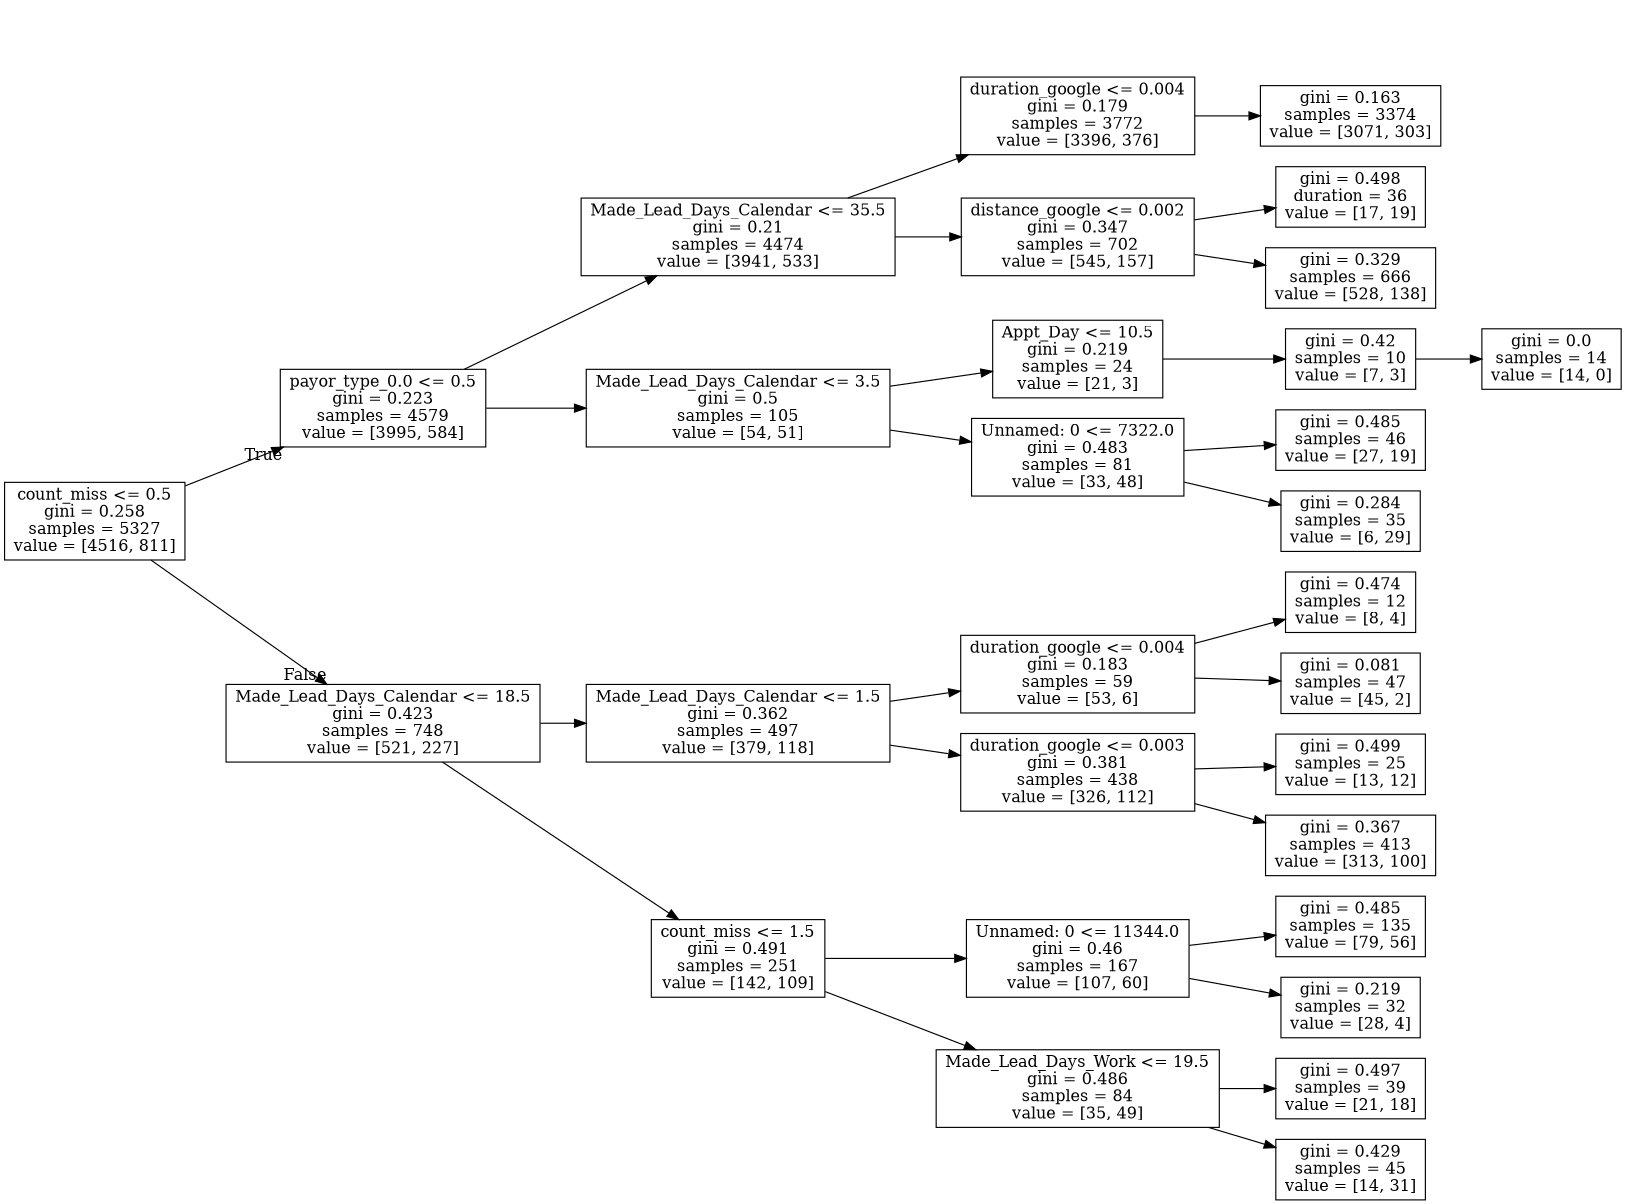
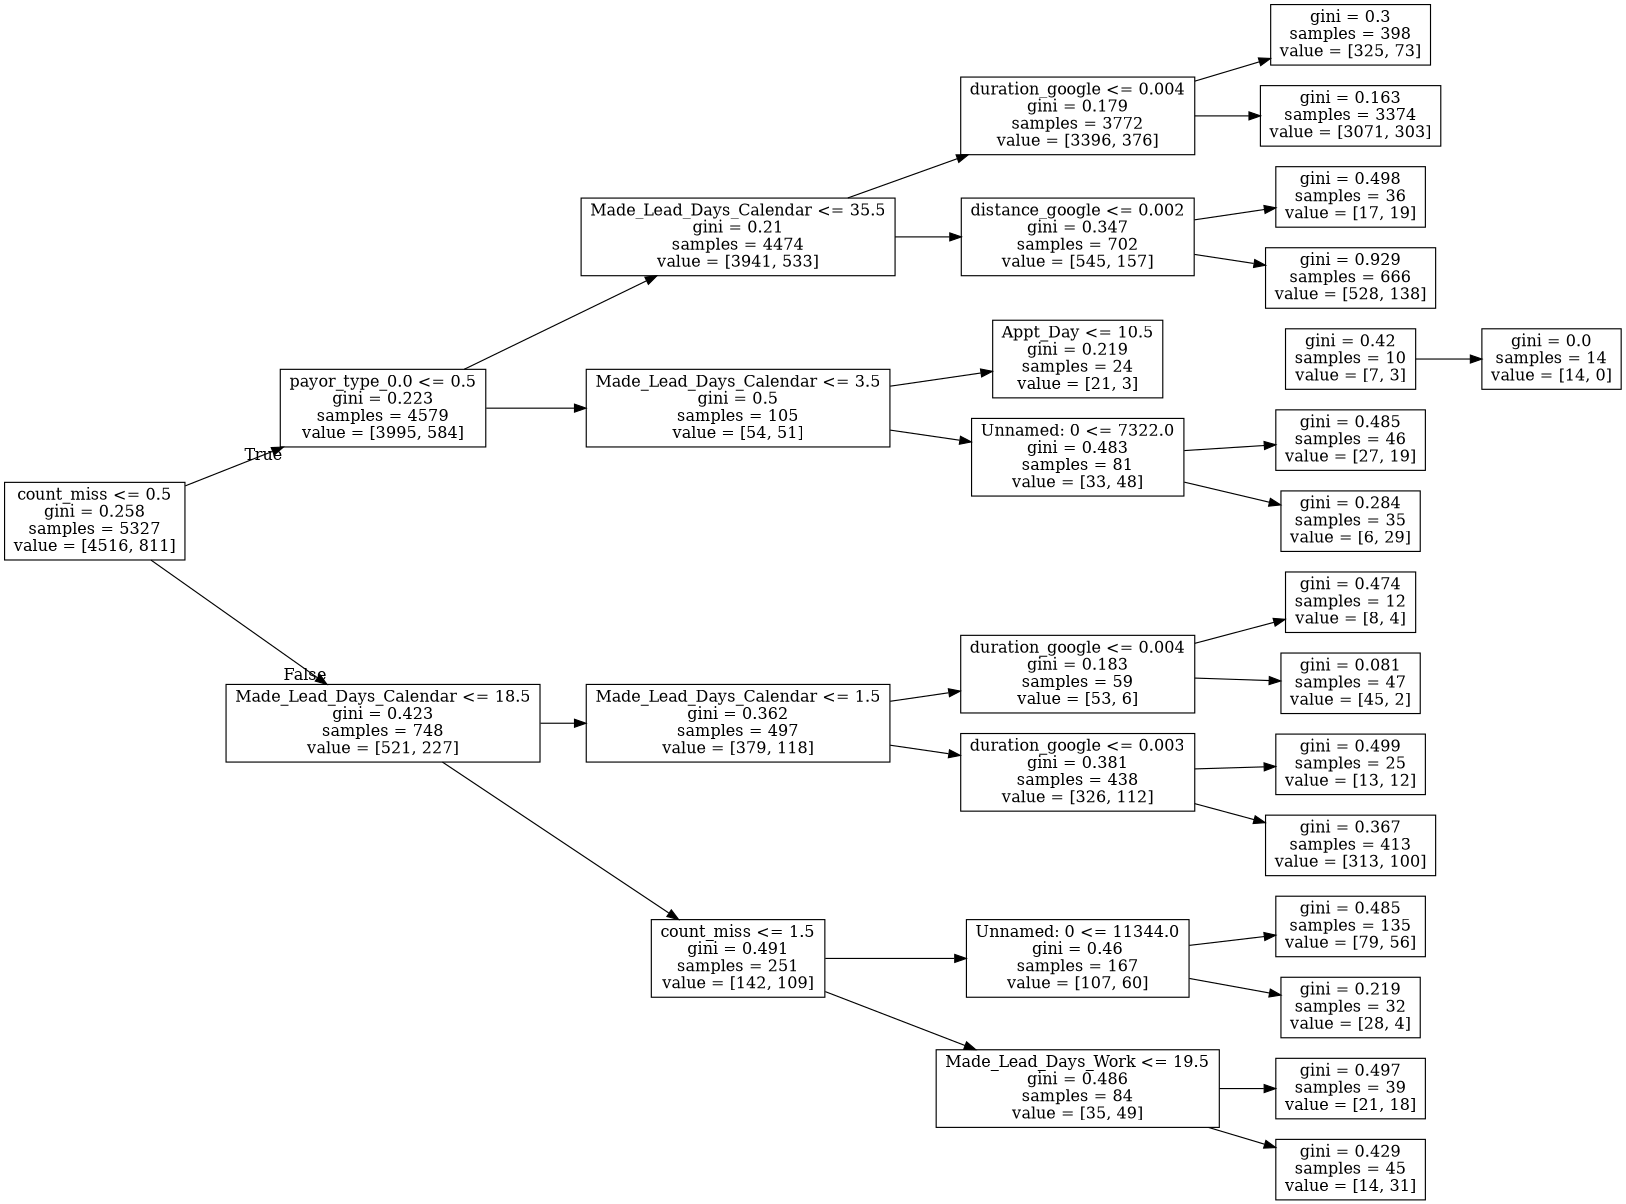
node "gini = 0.3 samples = 398 value = [325, 73]": added
node "gini = 0.498 duration = 36 value = [17, 19]": label "gini = 0.498 duration = 36 value = [17, 19]" -> "gini = 0.498 samples = 36 value = [17, 19]"
node "gini = 0.329 samples = 666 value = [528, 138]": label "gini = 0.329 samples = 666 value = [528, 138]" -> "gini = 0.929 samples = 666 value = [528, 138]"
edge "Appt_Day <= 10.5 gini = 0.219 samples = 24 value = [21, 3]" -> "gini = 0.42 samples = 10 value = [7, 3]": removed
